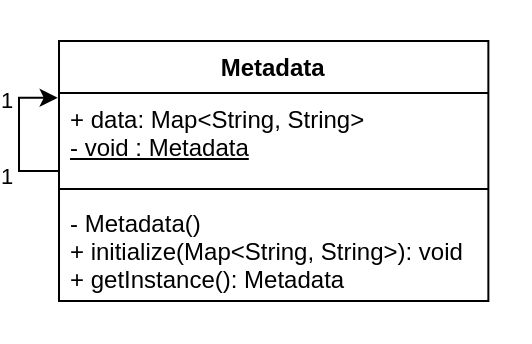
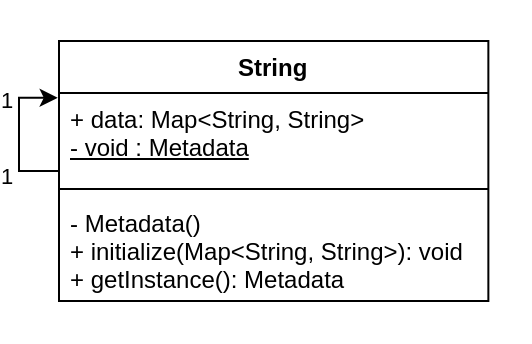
node "Metadata": label "Metadata" -> "String"
